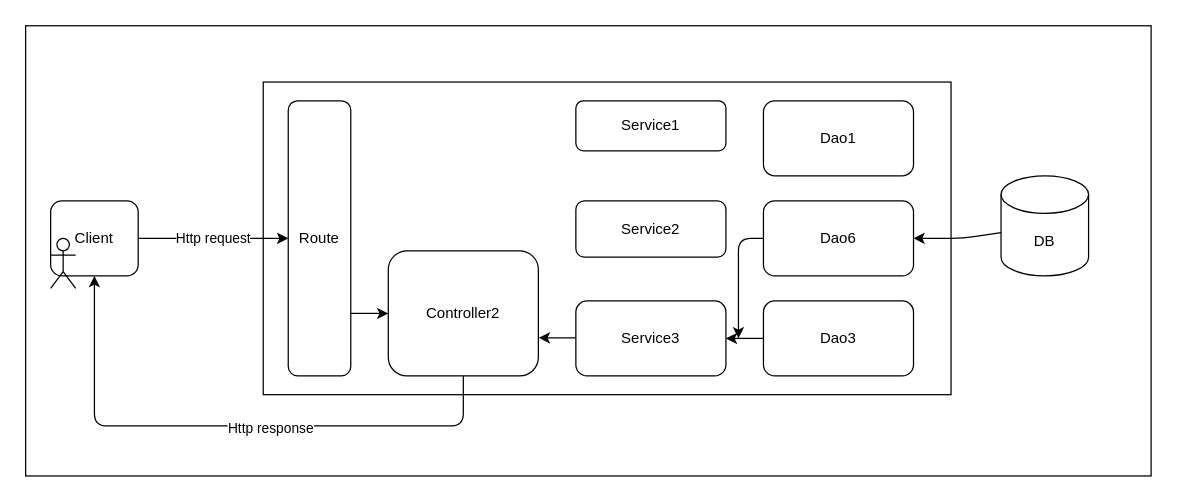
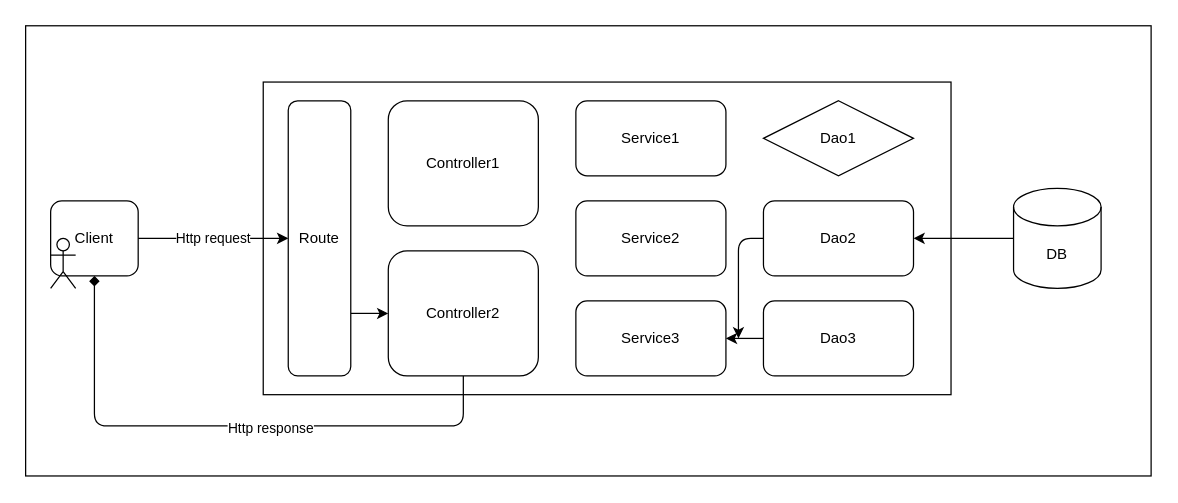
node "Service1": size 150x50 -> 150x75
node "Dao1": shape rounded rectangle -> diamond
node "Controller1": added
node "DB": moved (1044, 226) -> (1057, 238)
node "Service2": size 150x56 -> 150x75
node "Dao6": label "Dao6" -> "Dao2"
edge "Controller2" -> "Client": arrowhead classic -> diamond
edge "Service3" -> "Controller2": removed
